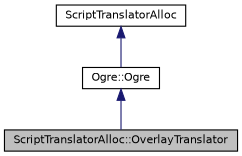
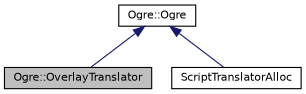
edge "Ogre::Ogre" -> "ScriptTranslatorAlloc": reversed
node "ScriptTranslatorAlloc::OverlayTranslator": label "ScriptTranslatorAlloc::OverlayTranslator" -> "Ogre::OverlayTranslator"
